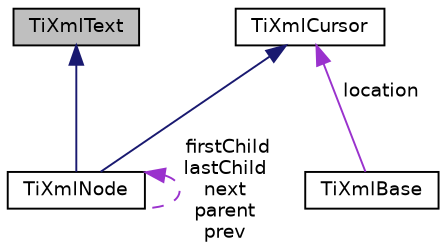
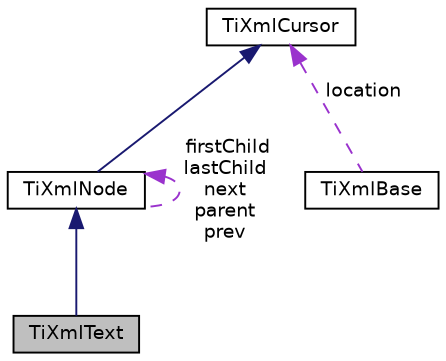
edge "TiXmlNode" -> "TiXmlText": reversed
edge "TiXmlBase" -> "TiXmlCursor": style solid -> dashed
